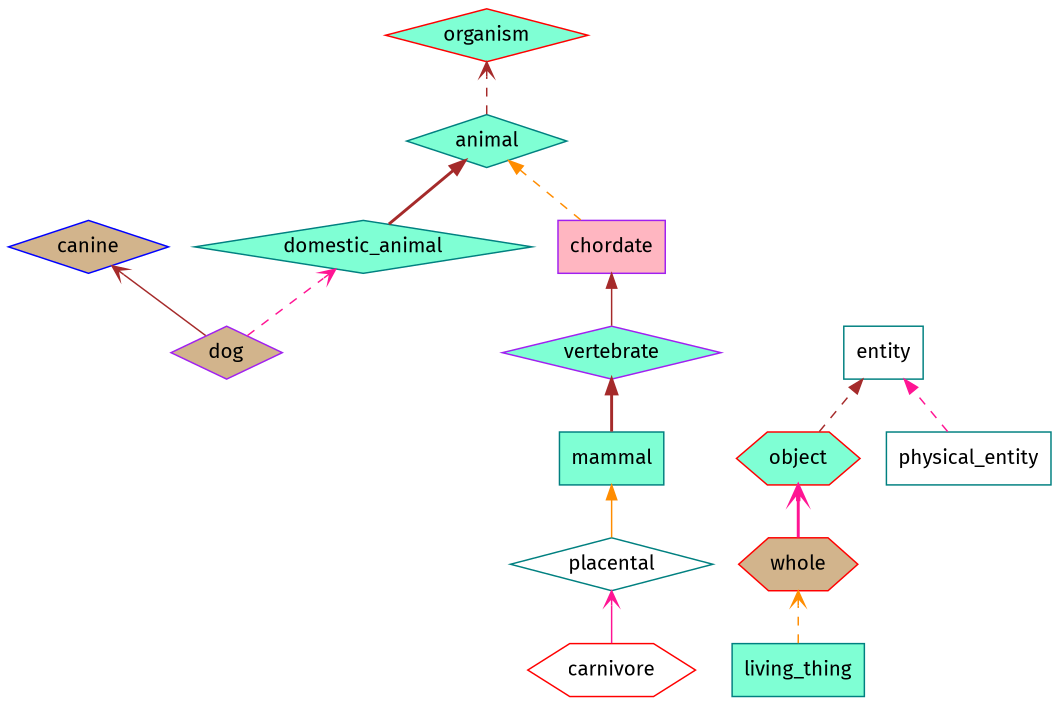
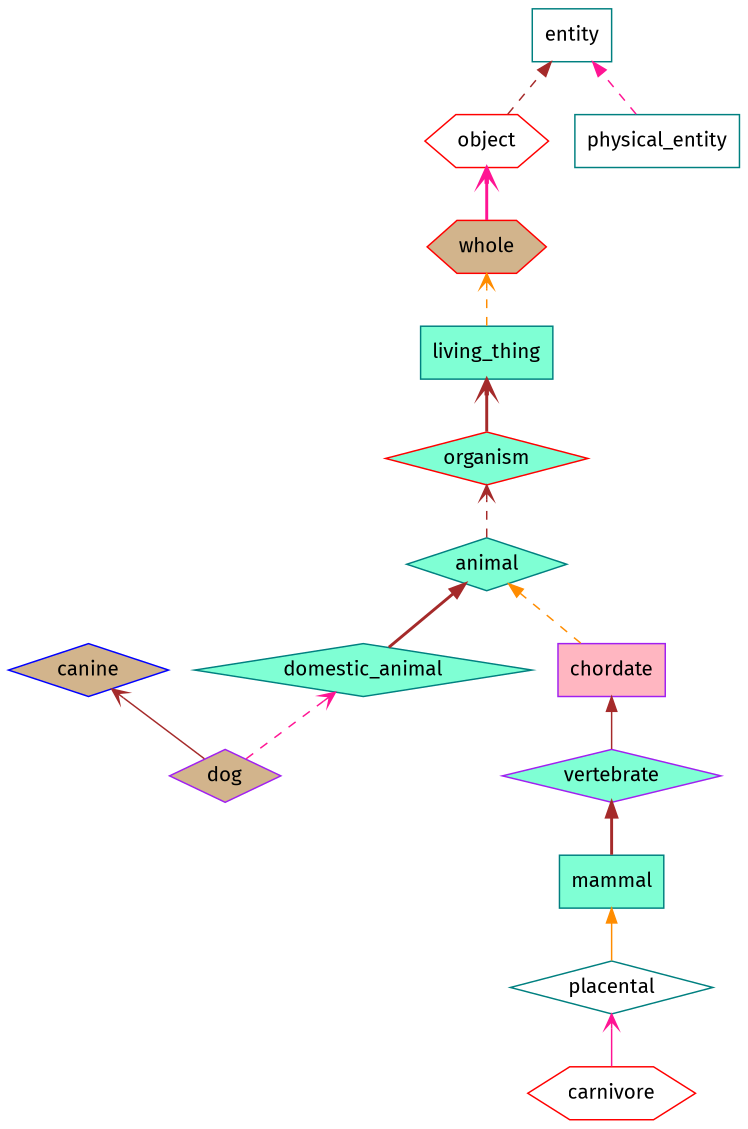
edge "organism" -> "living_thing": added
node "object": fillcolor aquamarine -> white
